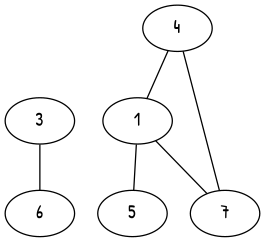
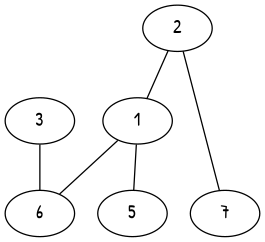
node "4": label "4" -> "2"
edge "1" -- "7": now "1" -- "6"
